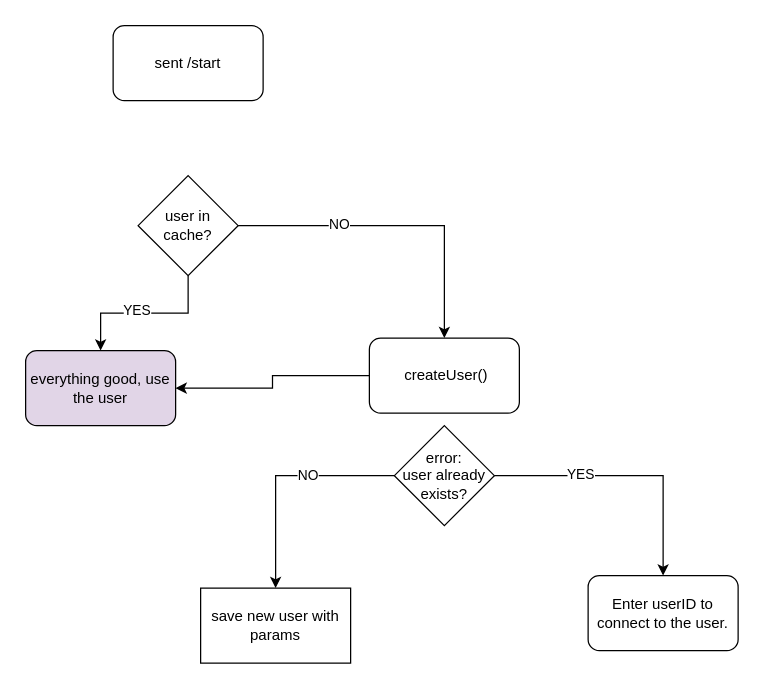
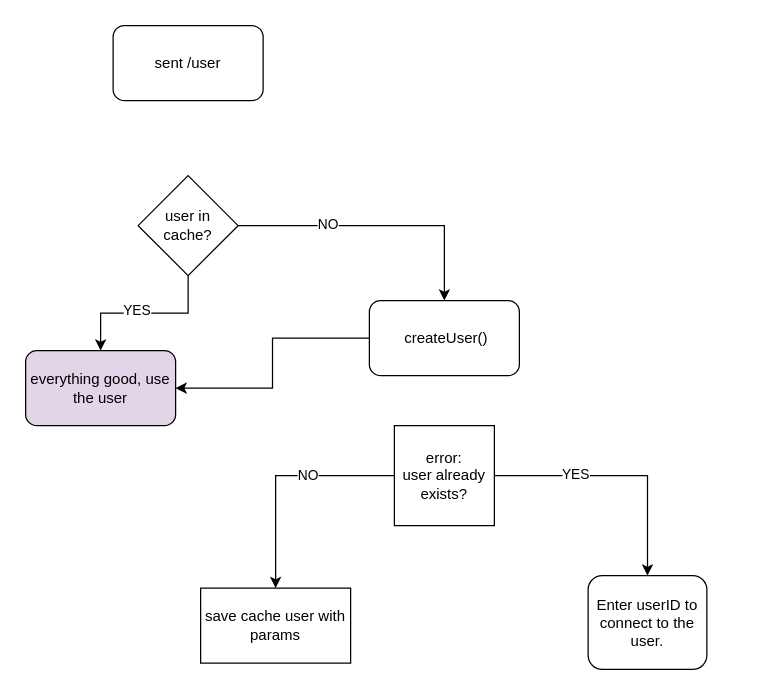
node "sent /start": label "sent /start" -> "sent /user"
node "createUser()": moved (444, 376) -> (444, 338)
node "error: user already exists?": shape diamond -> rectangle
node "Enter userID to connect to the user.": size 150x75 -> 119x94
node "save new user with params": label "save new user with params" -> "save cache user with params"
